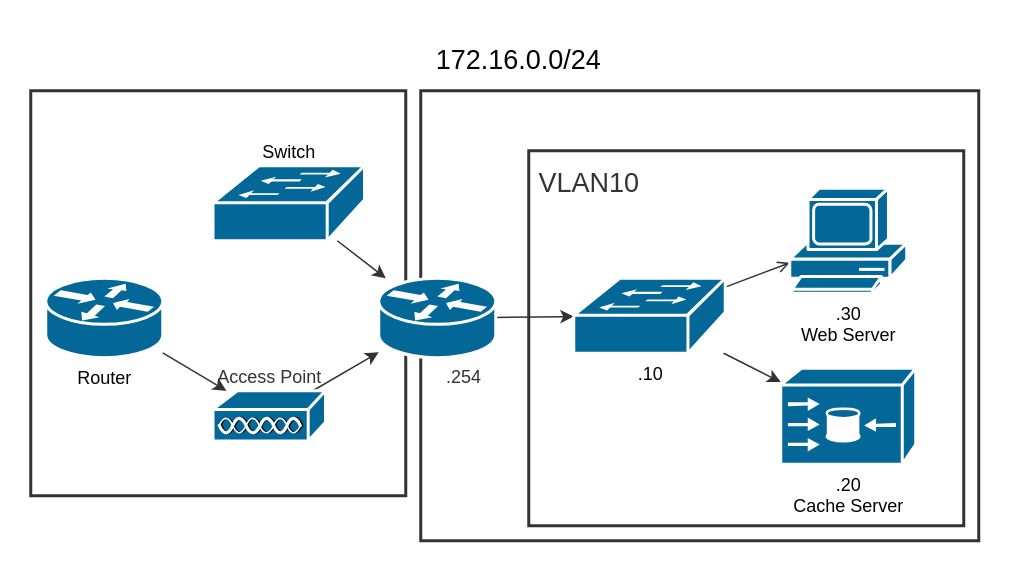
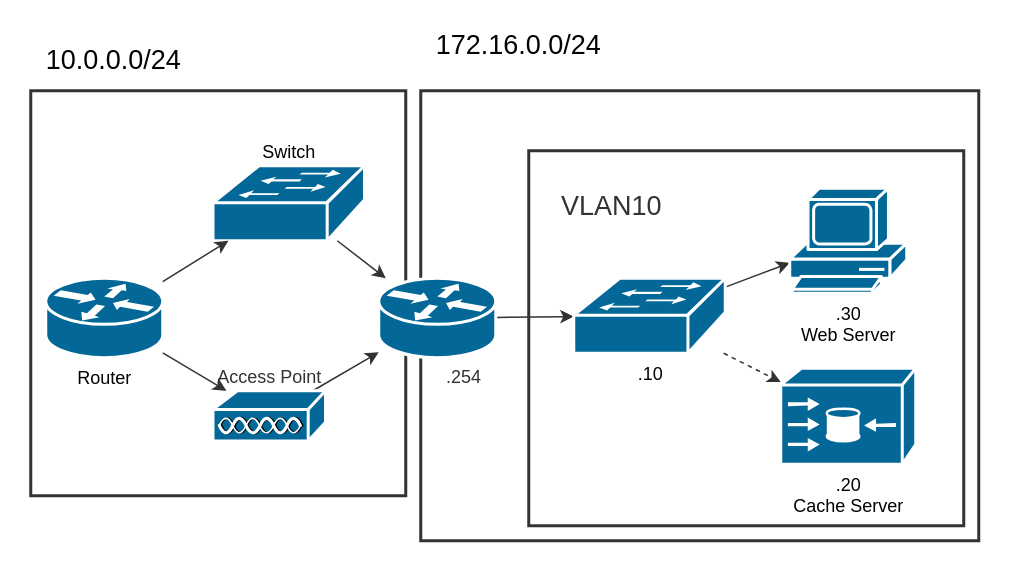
node "10.0.0.0/24": added
node "172.16.0.0/24": moved (518, 61) -> (518, 46)
node "VLAN10": moved (589, 181) -> (611, 203)
edge "Router" -> "Switch": added
edge ".10" -> ".30 Web Server": arrowhead open -> classic
edge ".10" -> ".20 Cache Server": style solid -> dashed
